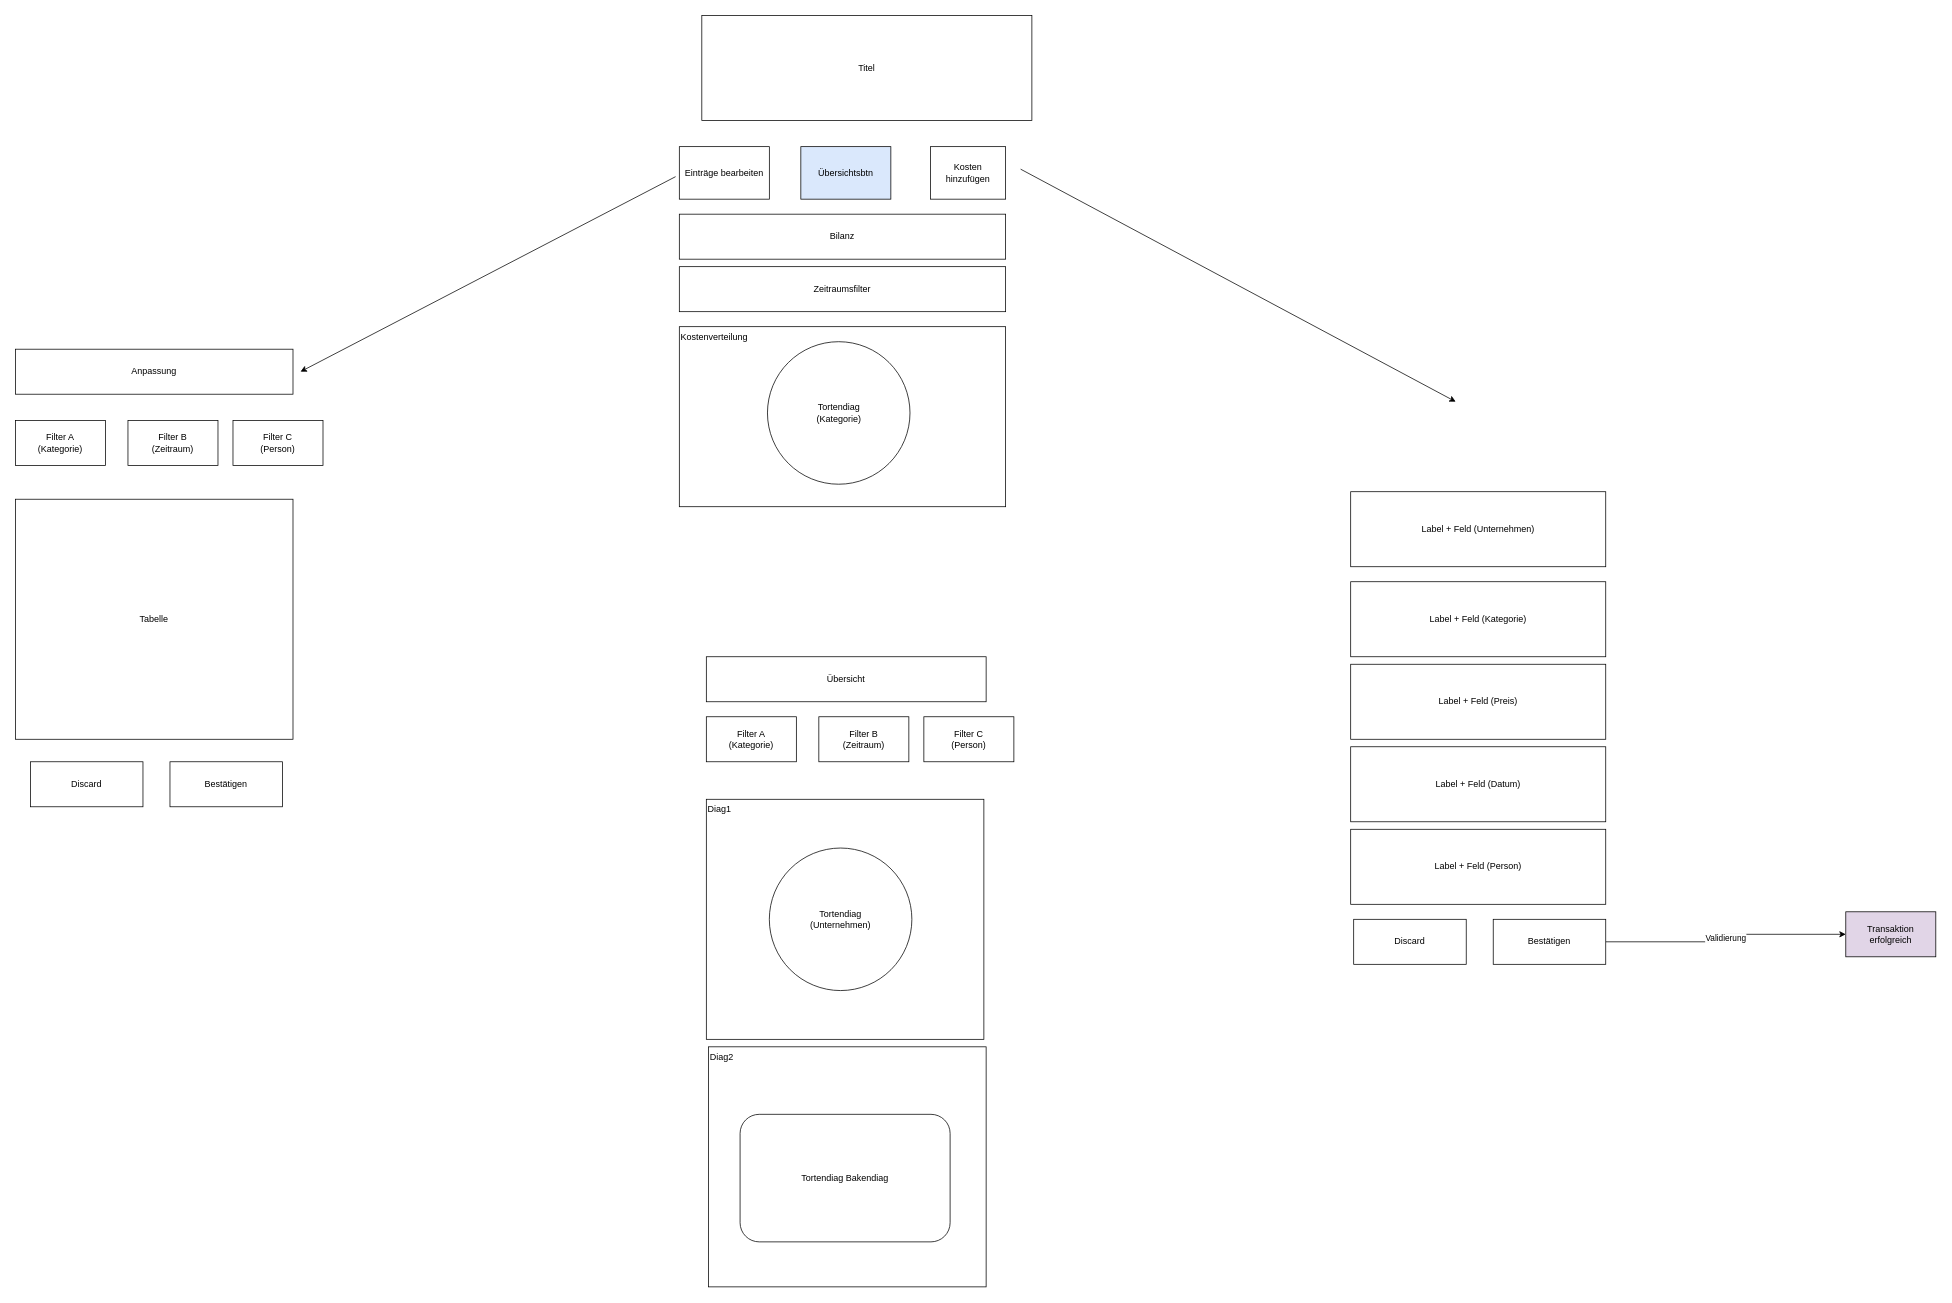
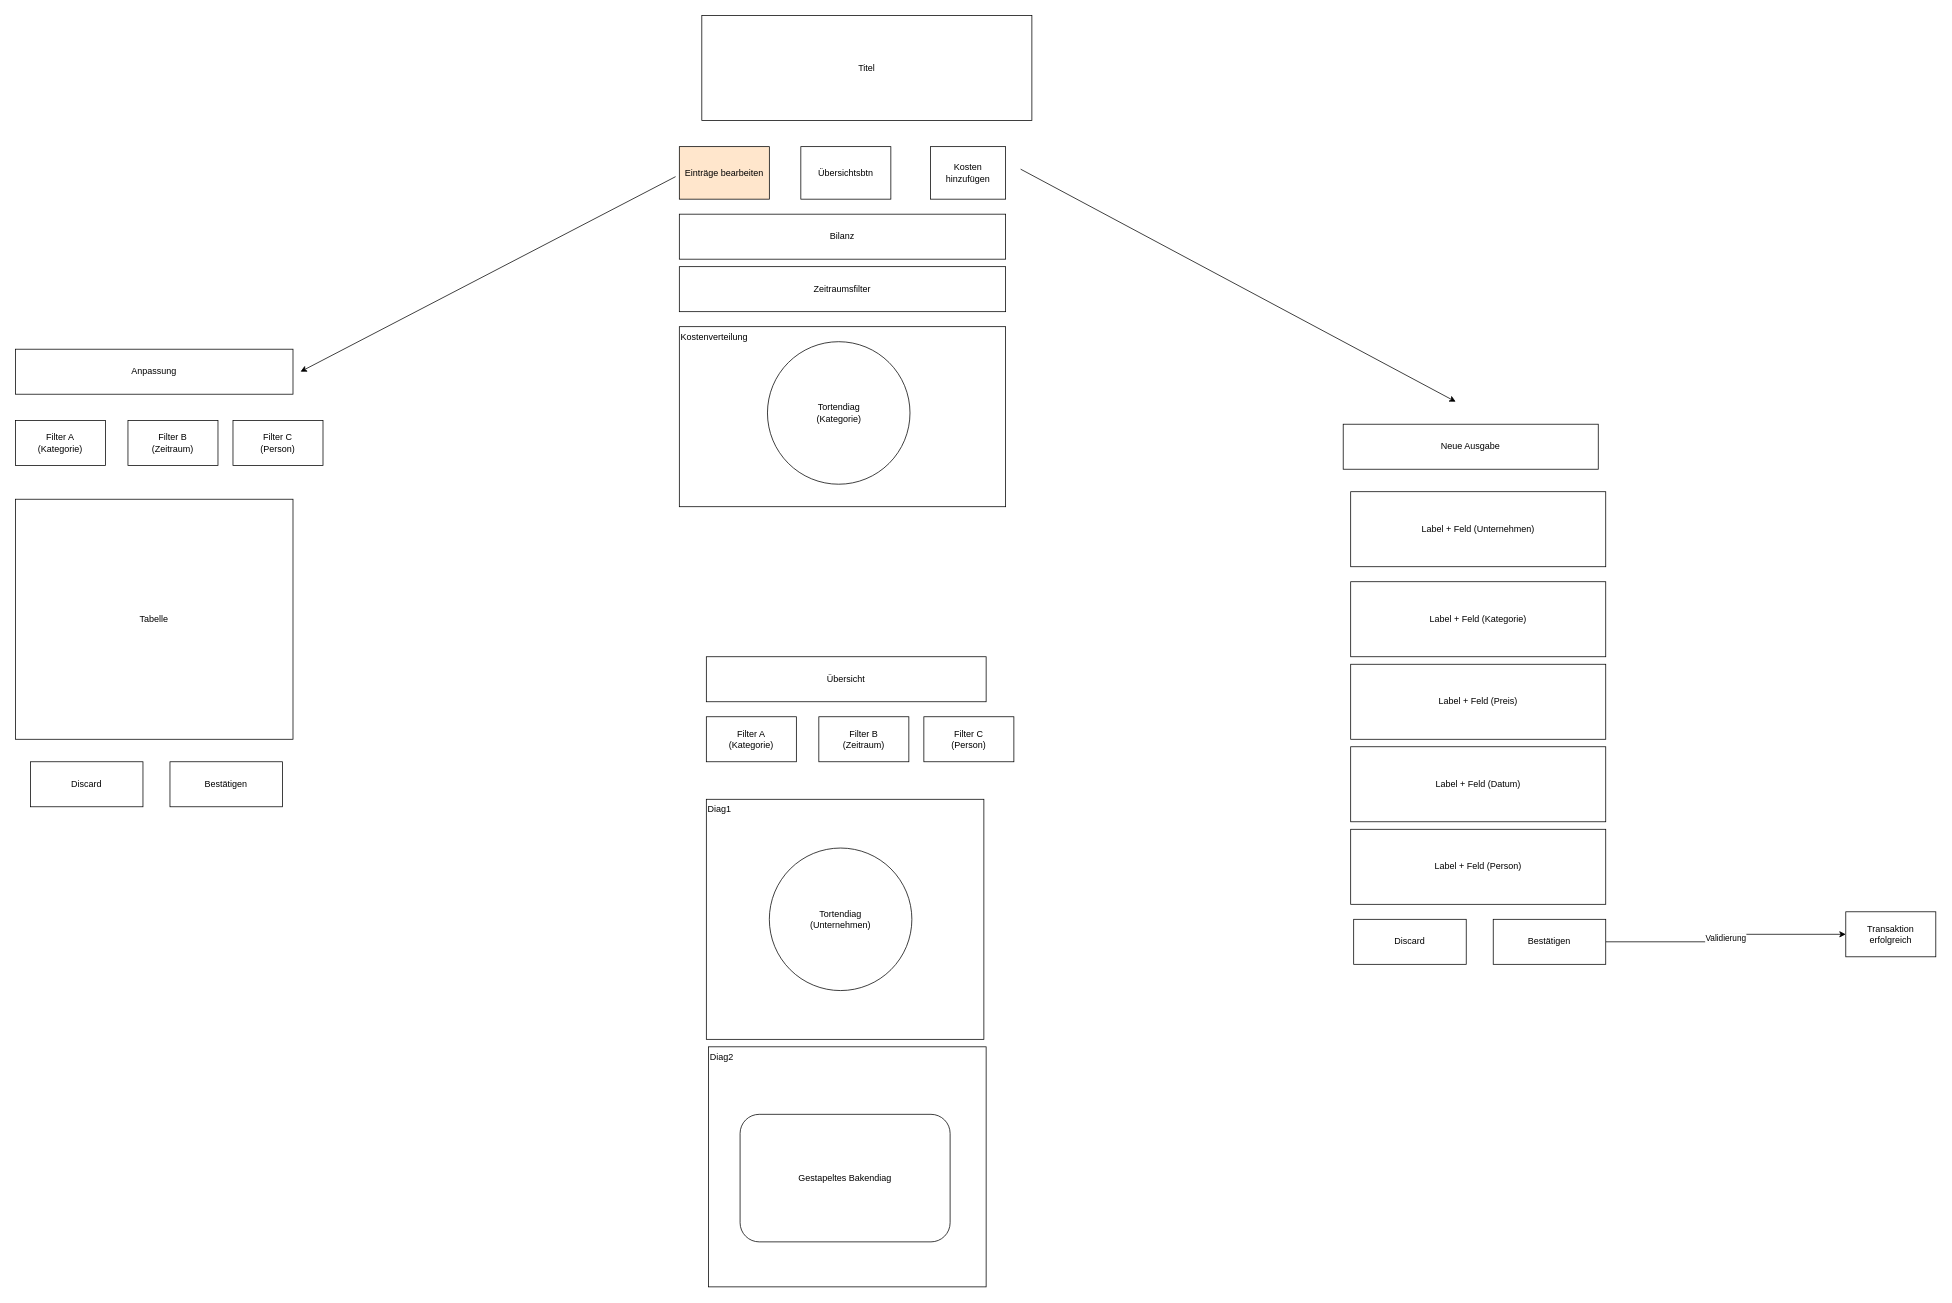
node "Einträge bearbeiten": fillcolor #ffffff -> #ffe6cc
node "Übersichtsbtn": fillcolor #dae8fc -> #ffffff
node "Neue Ausgabe": added
node "Transaktion erfolgreich": fillcolor #e1d5e7 -> #ffffff
node "Tortendiag Bakendiag": label "Tortendiag Bakendiag" -> "Gestapeltes Bakendiag"
